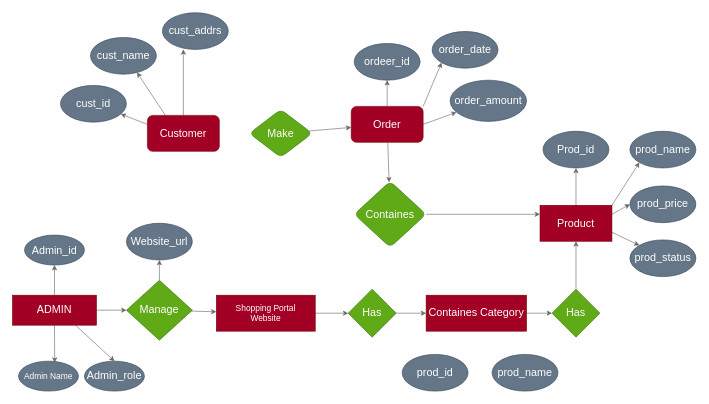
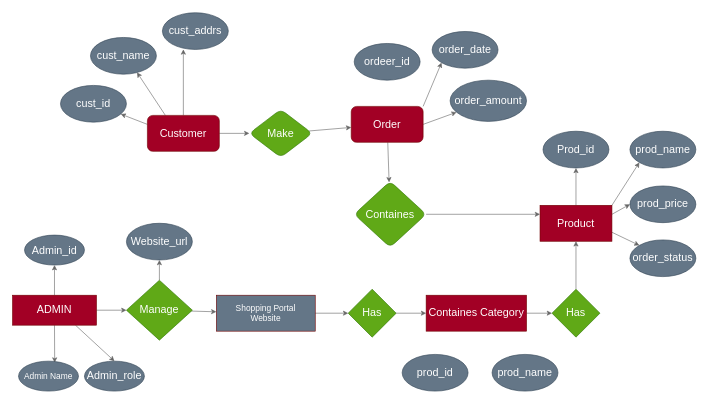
edge "Order" -> "ordeer_id": removed
edge "Customer" -> "Make": added
node "prod_status": label "prod_status" -> "order_status"
node "Shopping Portal Website": fillcolor #a20025 -> #647687
